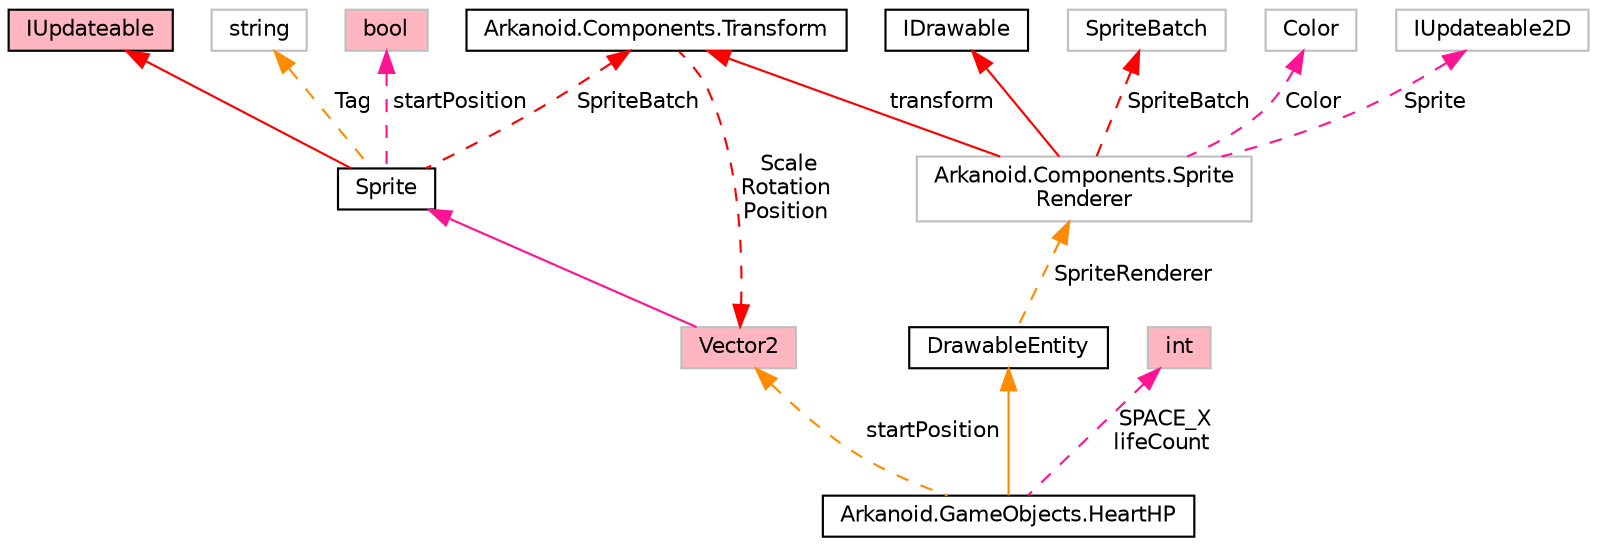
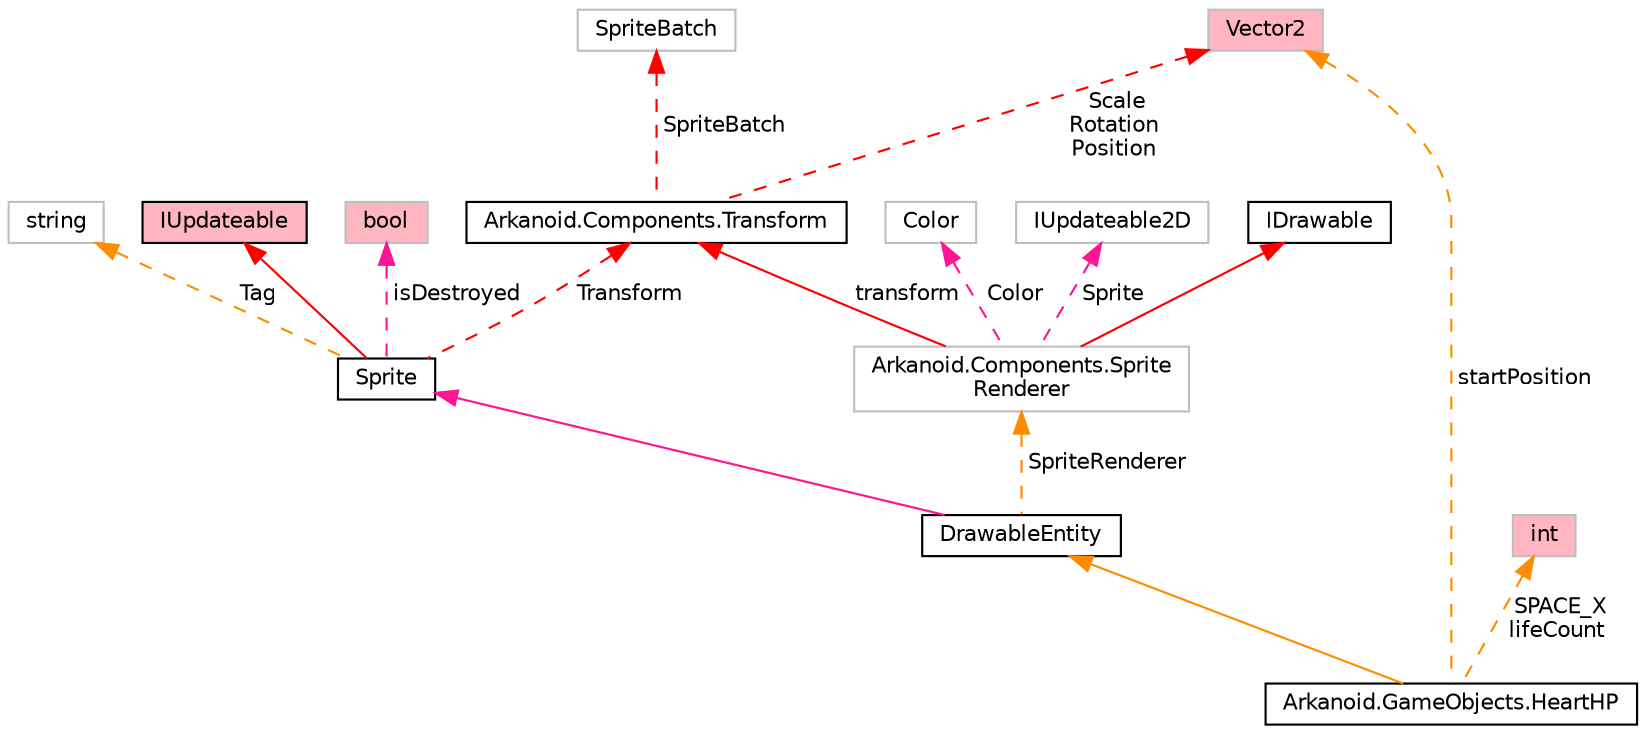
edge "Sprite" -> "bool": label " startPosition" -> " isDestroyed"
edge "Sprite" -> "Arkanoid.Components.Transform": label " SpriteBatch" -> " Transform"
edge "Arkanoid.Components.Sprite Renderer" -> "SpriteBatch": now "Arkanoid.Components.Transform" -> "SpriteBatch"
edge "Vector2" -> "Sprite": now "DrawableEntity" -> "Sprite"
edge "Arkanoid.GameObjects.HeartHP" -> "int": color deeppink -> darkorange
